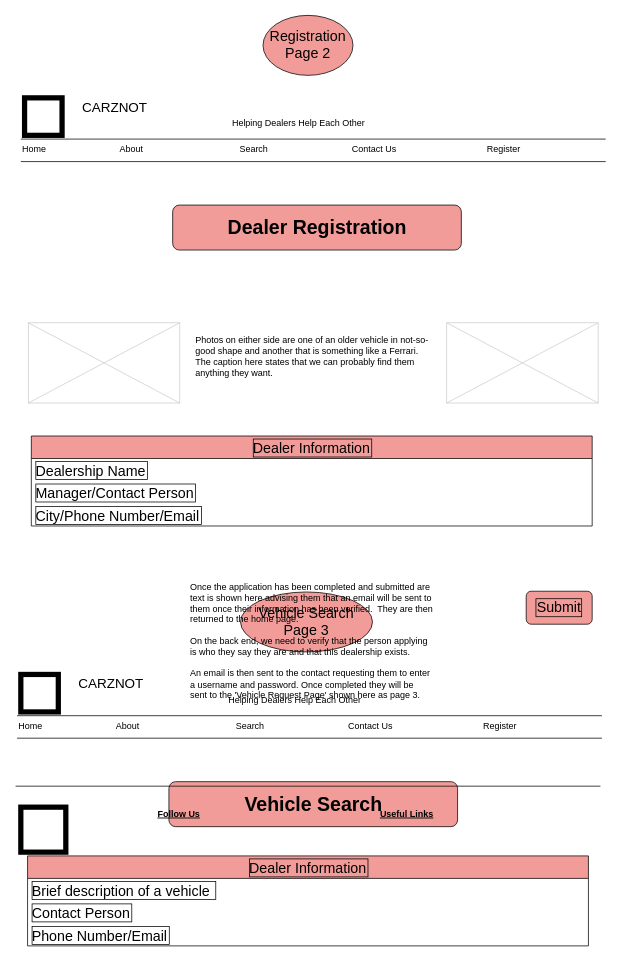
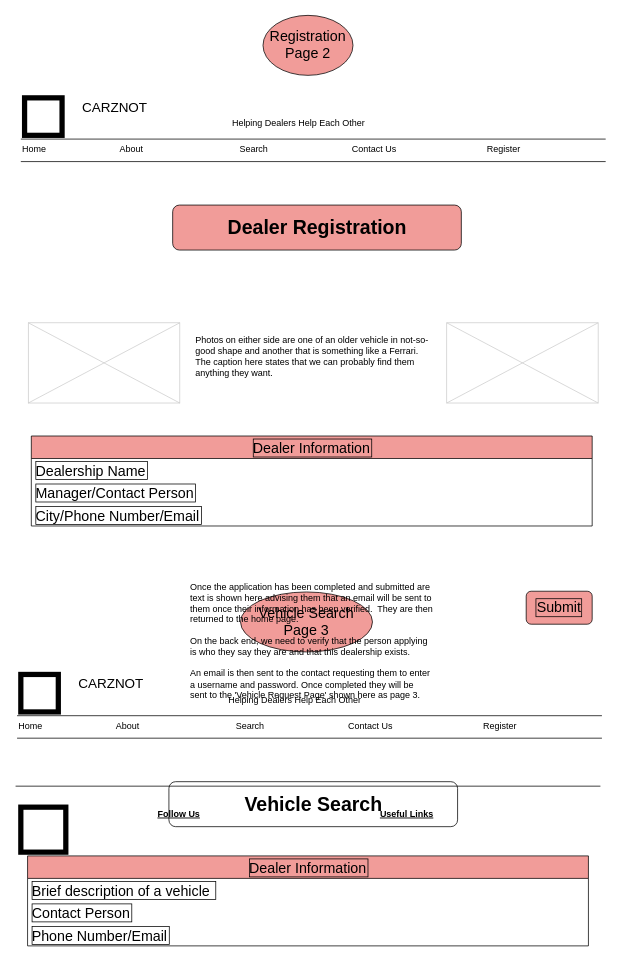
node "Vehicle Search": fillcolor #f19c99 -> #ffffff
